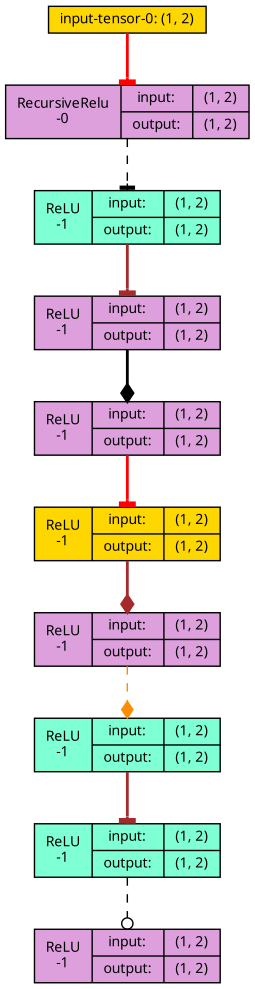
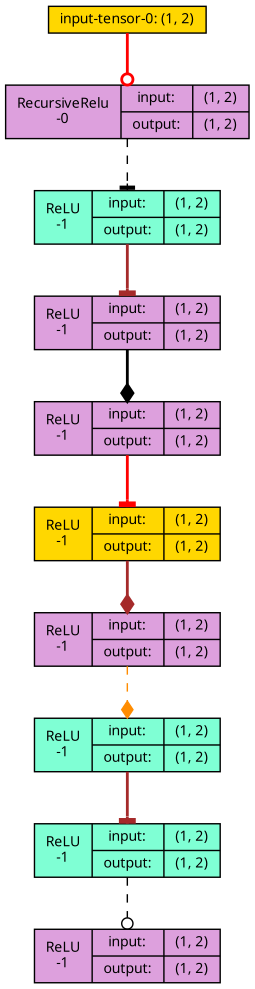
edge "input-tensor-0: (1, 2)" -> "RecursiveRelu": arrowhead tee -> odot
